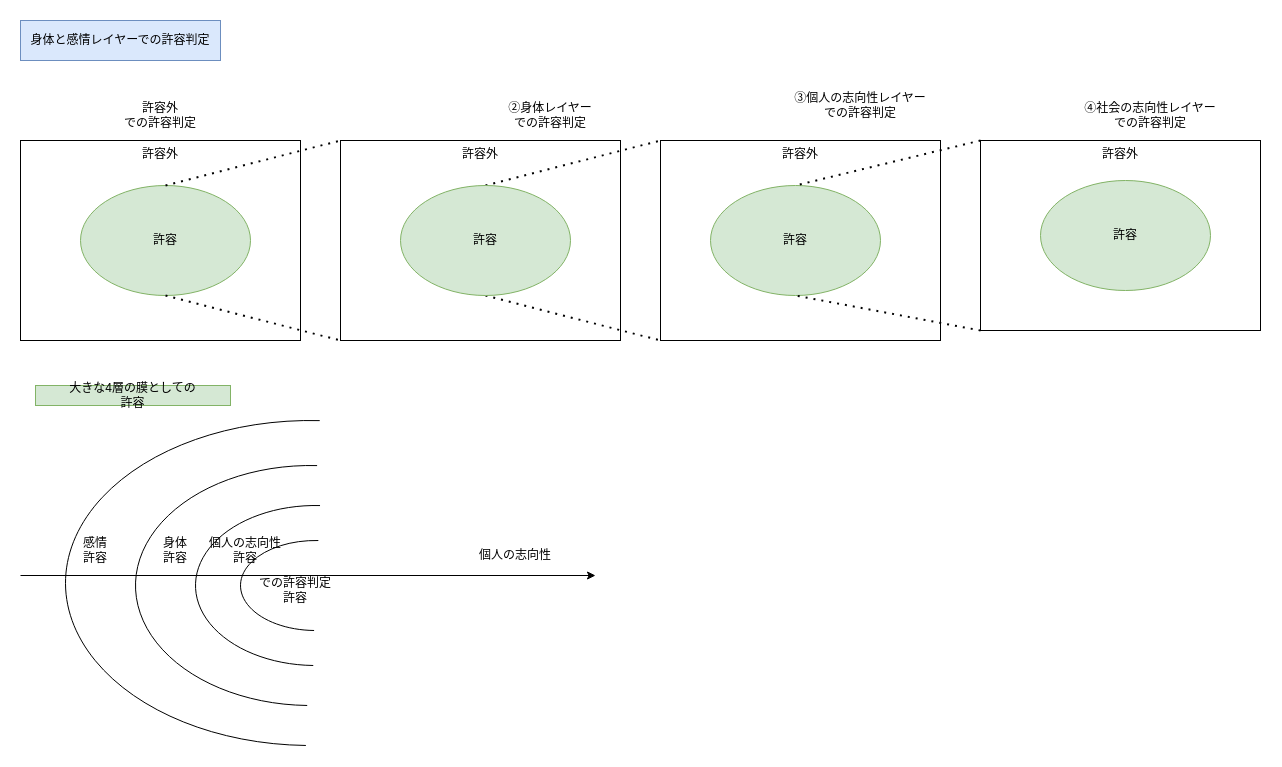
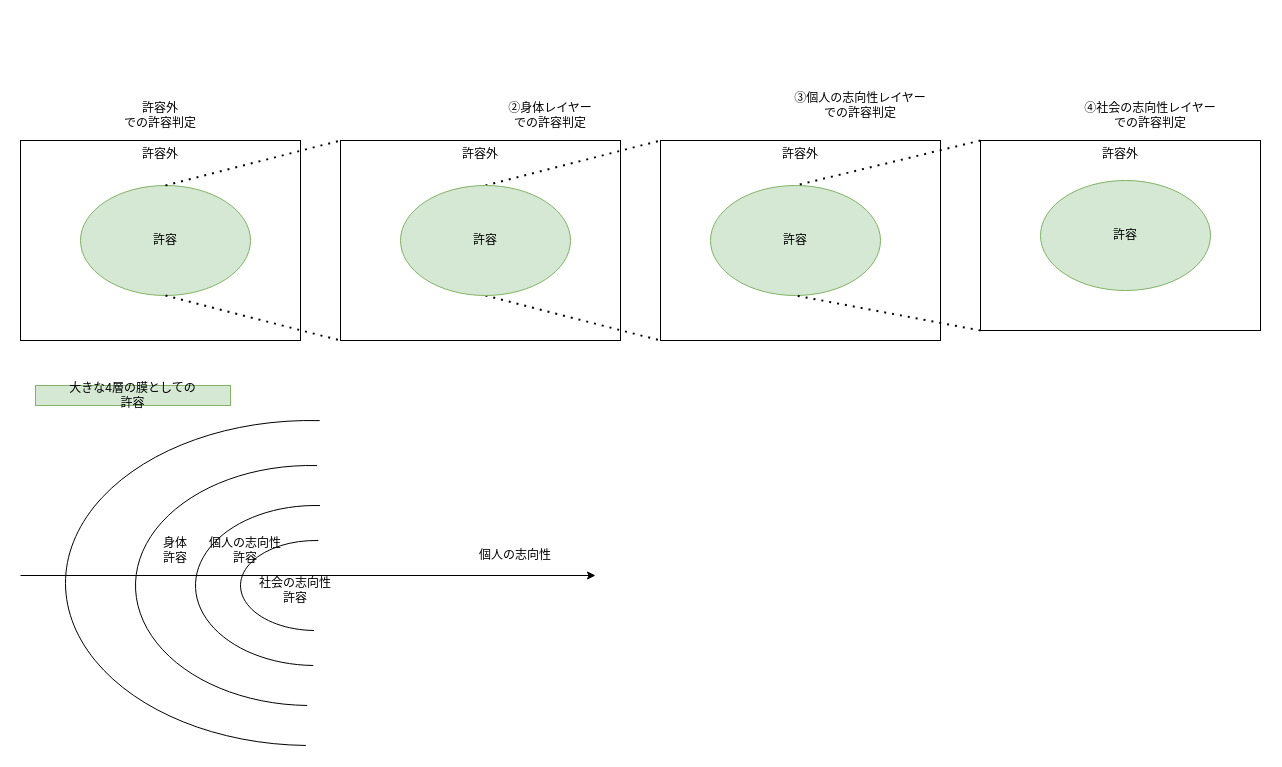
node "身体と感情レイヤーでの許容判定": removed
node "感情 許容": removed
node "での許容判定 許容": label "での許容判定 許容" -> "社会の志向性 許容"
